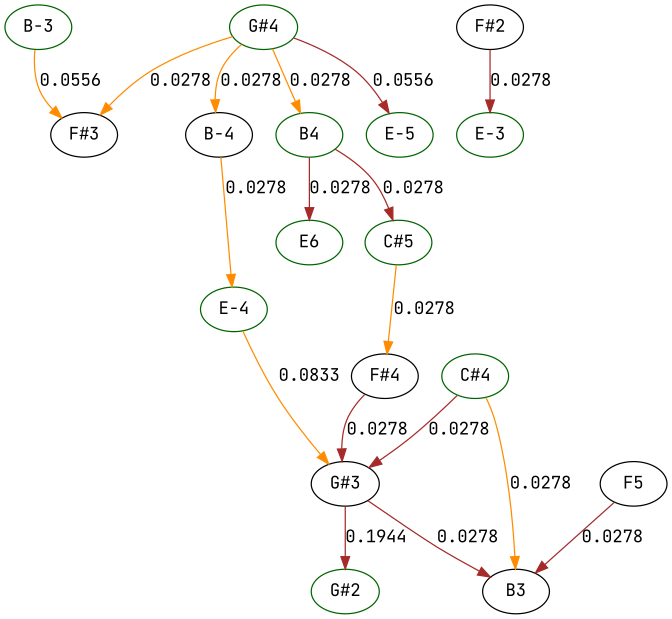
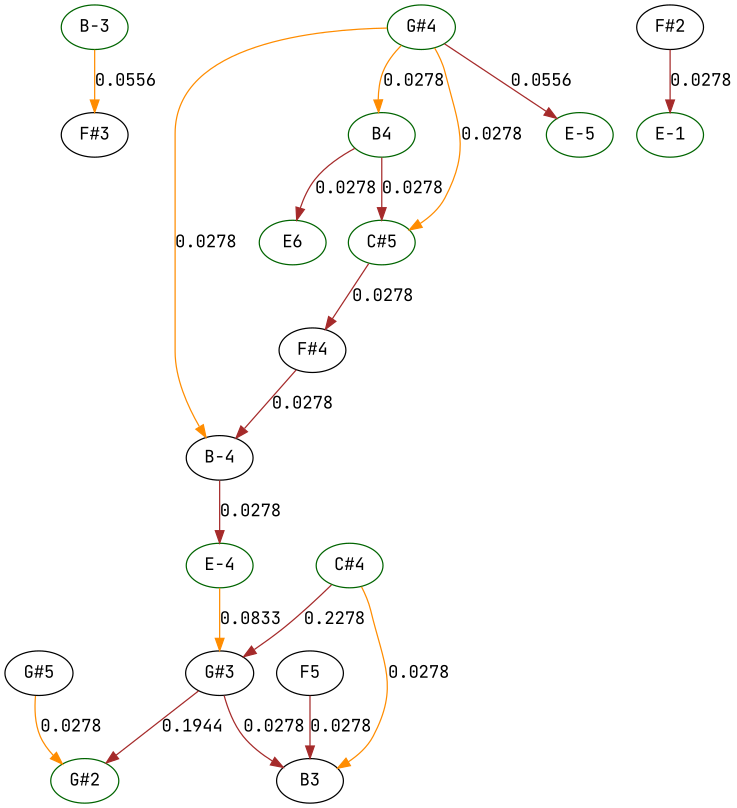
edge "G#4" -- "F#3": now "G#4" -- "C#5"
node "E-3": label "E-3" -> "E-1"
edge "B-4" -- "E-4": color darkorange -> brown
edge "C#5" -- "F#4": color darkorange -> brown
edge "F#4" -- "G#3": now "F#4" -- "B-4"
edge "C#4" -- "G#3": label "0.0278" -> "0.2278"
node "G#5": added
